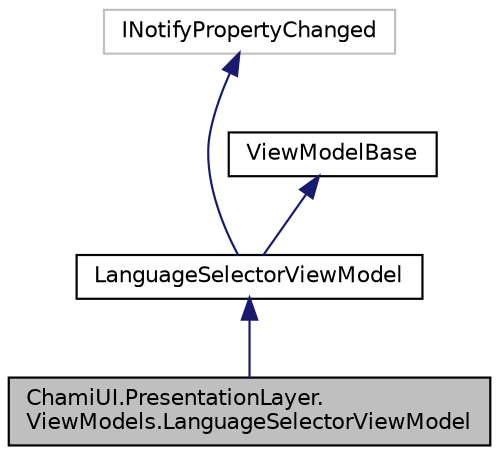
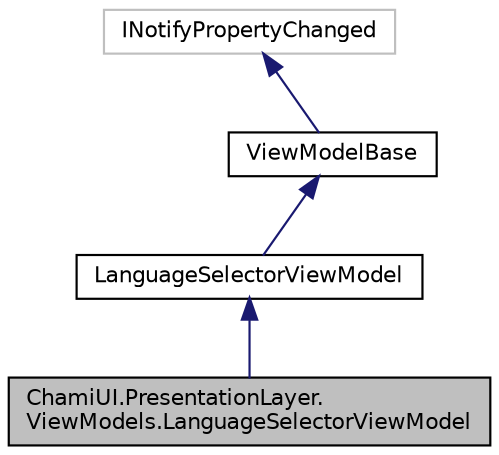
edge "LanguageSelectorViewModel" -> "INotifyPropertyChanged": now "ViewModelBase" -> "INotifyPropertyChanged"
